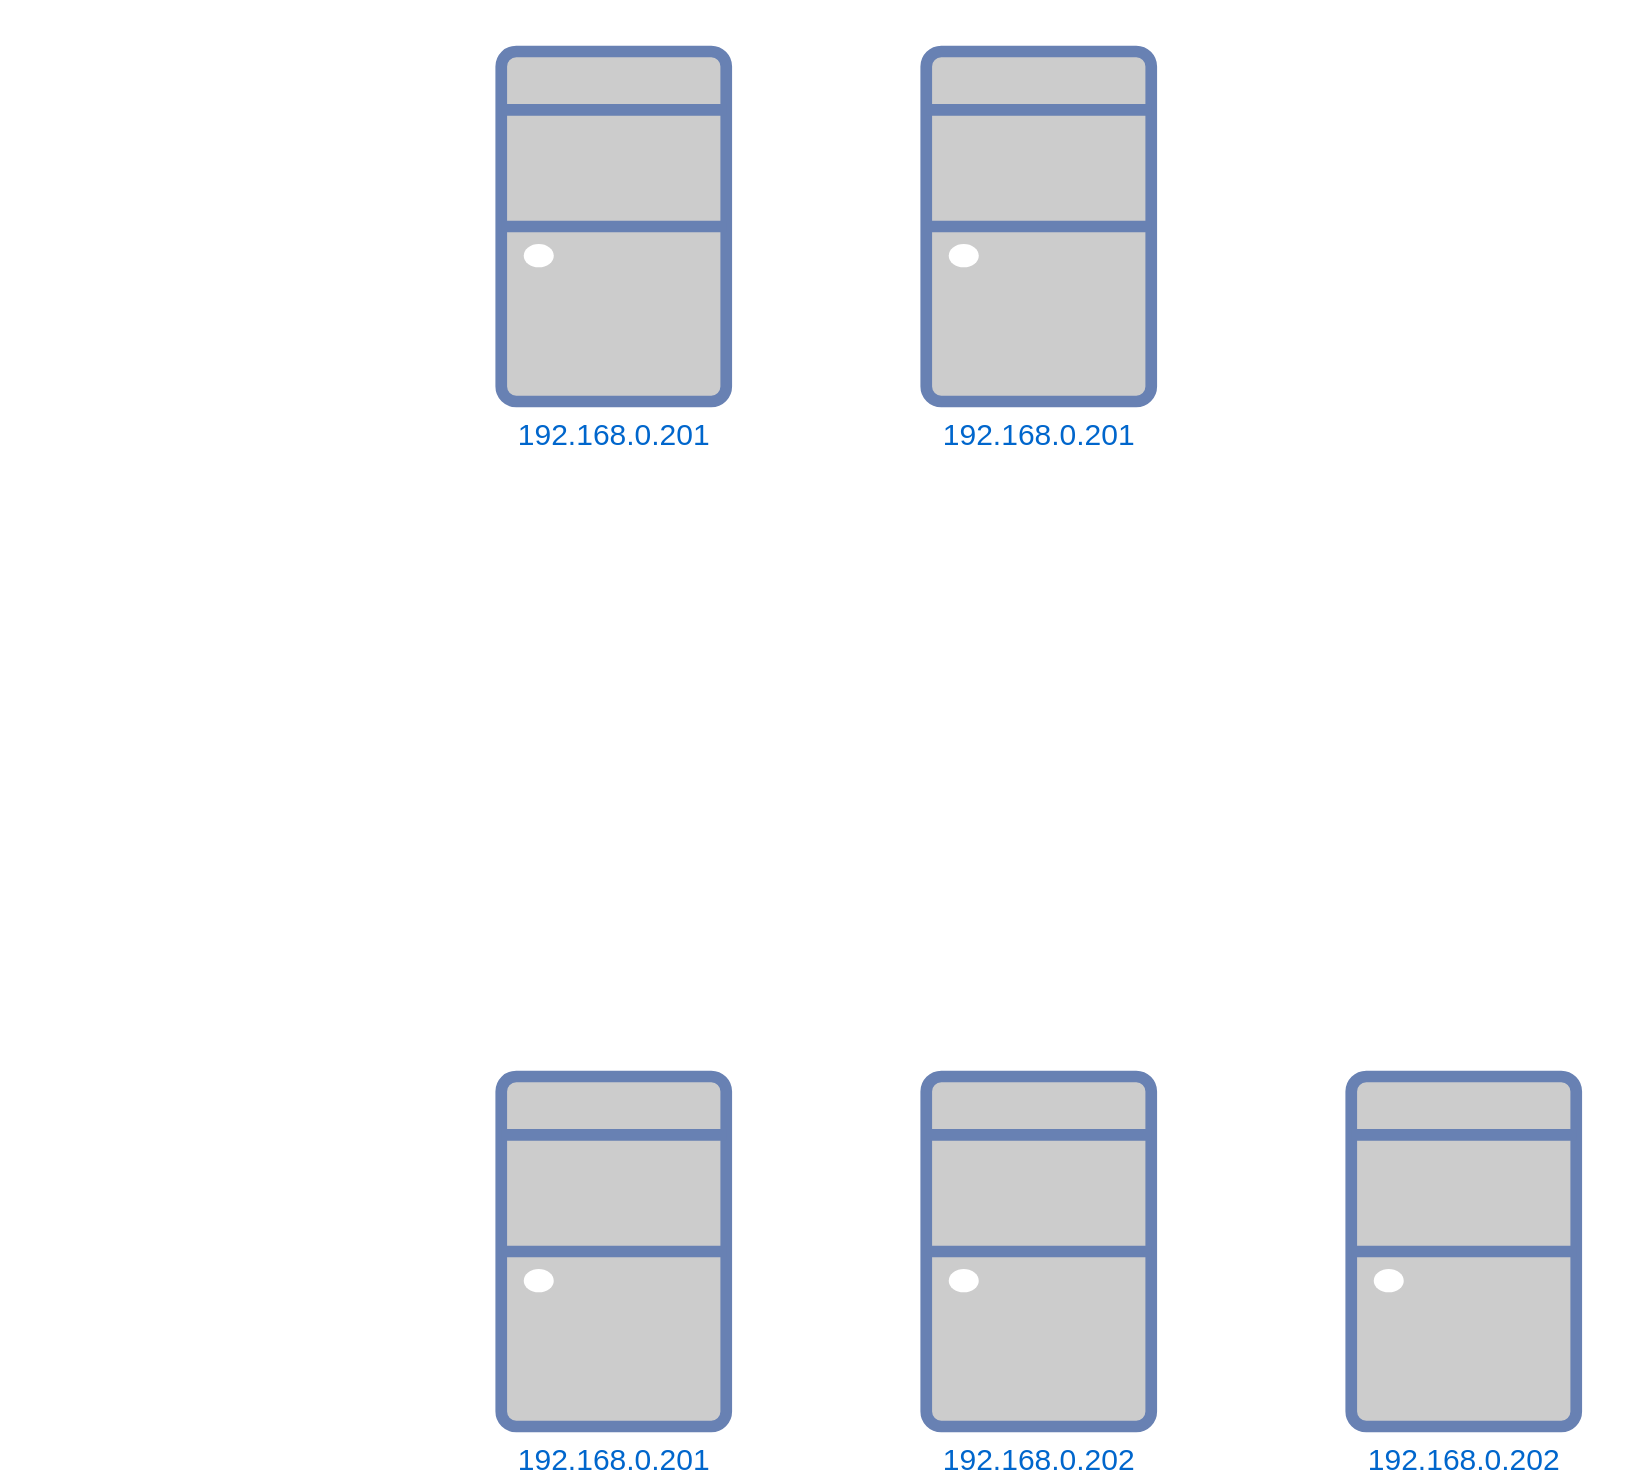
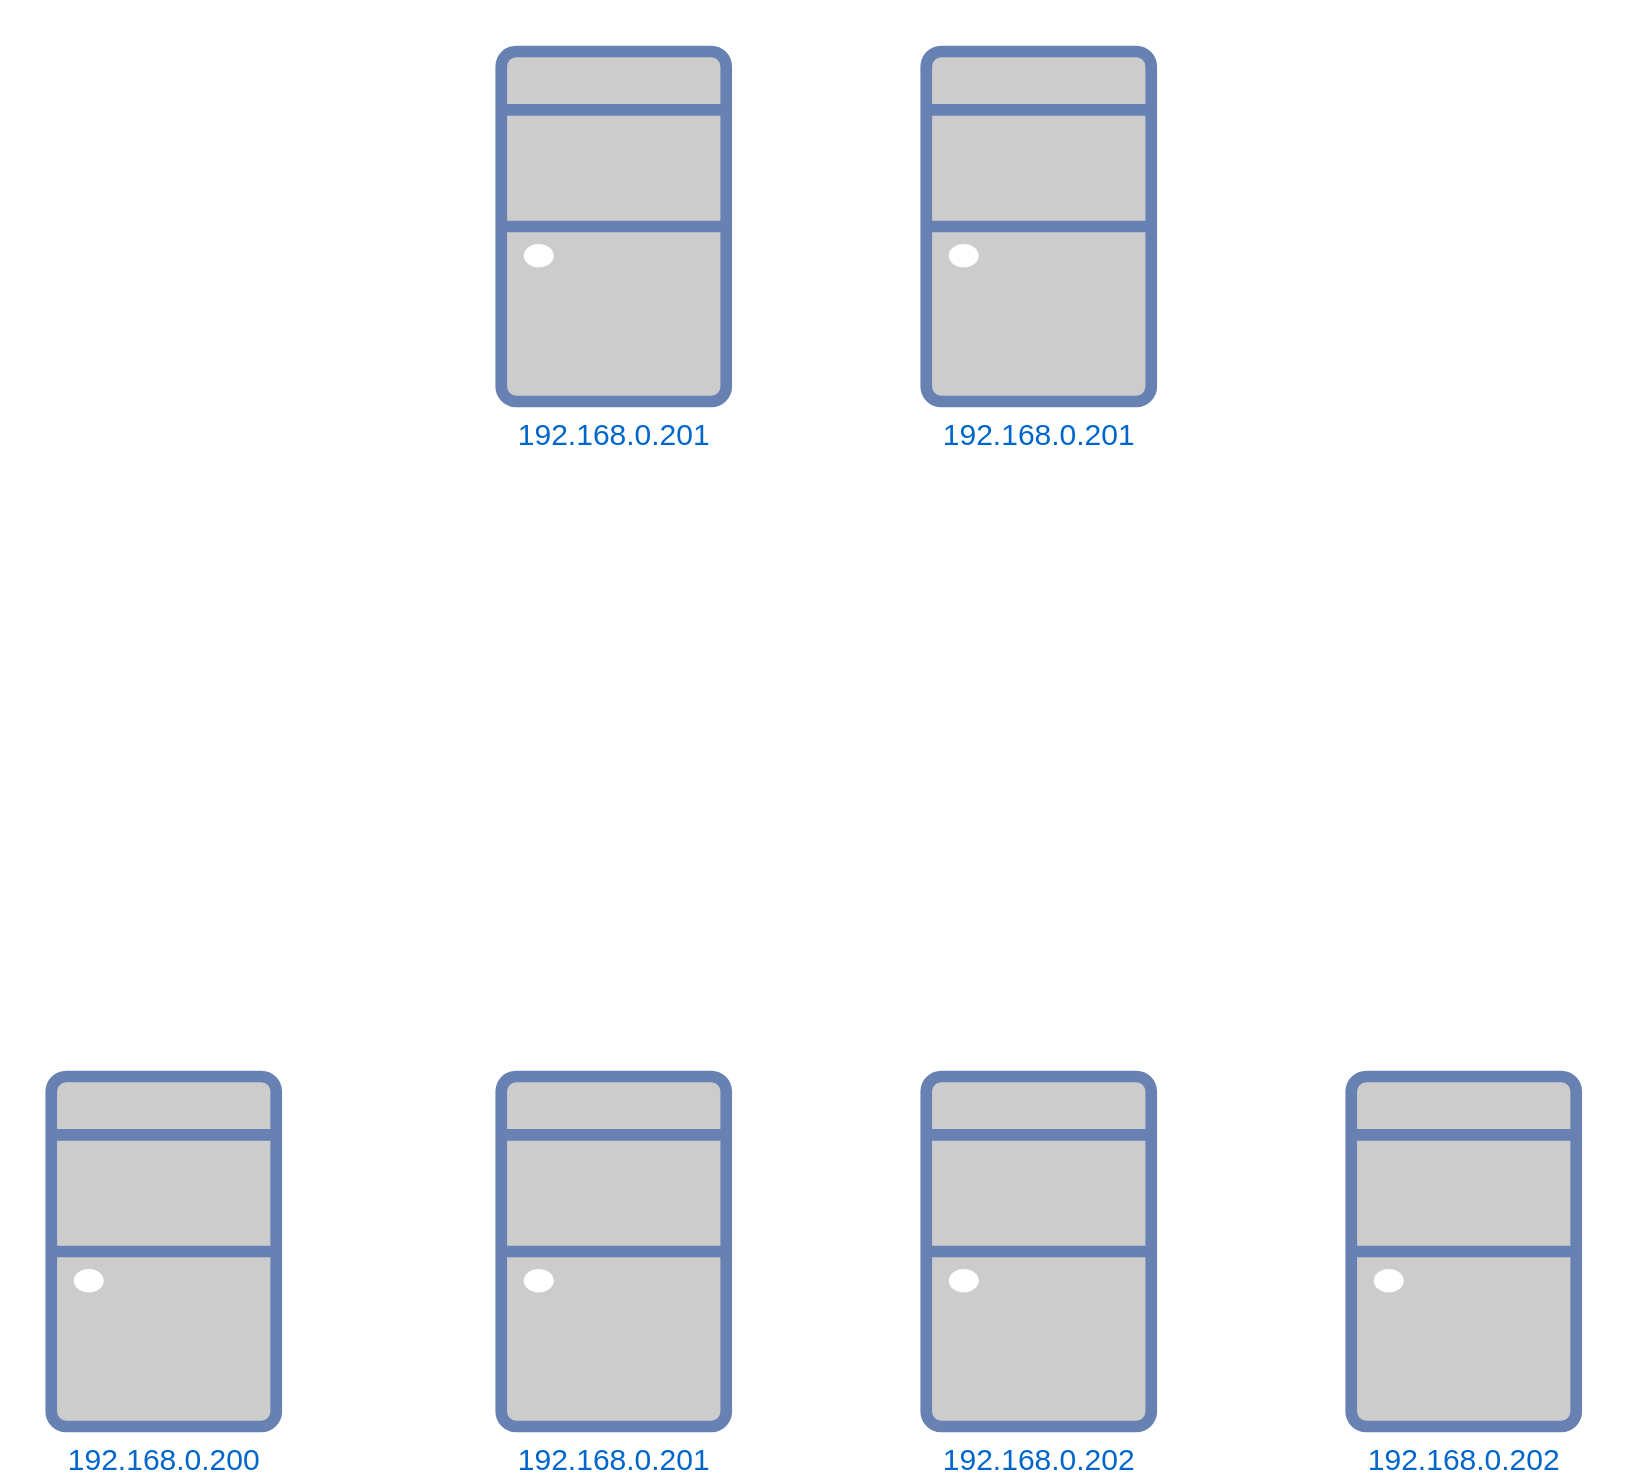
node "192.168.0.200": added
